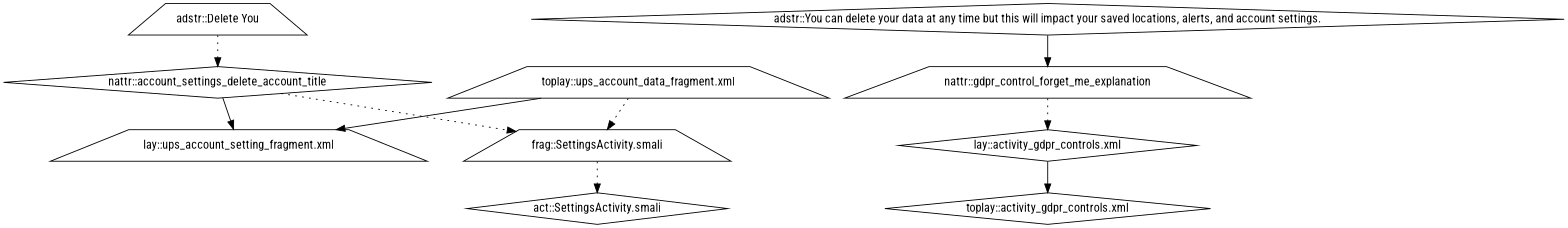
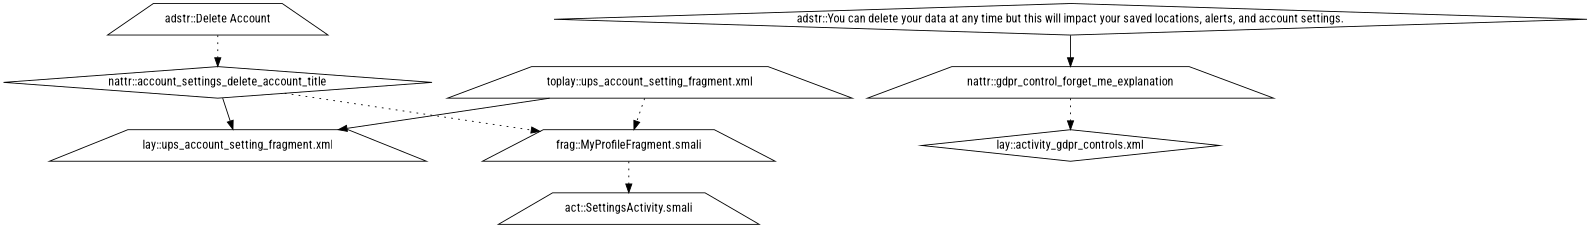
node "adstr::Delete You": label "adstr::Delete You" -> "adstr::Delete Account"
node "toplay::ups_account_data_fragment.xml": label "toplay::ups_account_data_fragment.xml" -> "toplay::ups_account_setting_fragment.xml"
node "frag::SettingsActivity.smali": label "frag::SettingsActivity.smali" -> "frag::MyProfileFragment.smali"
node "act::SettingsActivity.smali": shape diamond -> trapezium
node "toplay::activity_gdpr_controls.xml": removed
